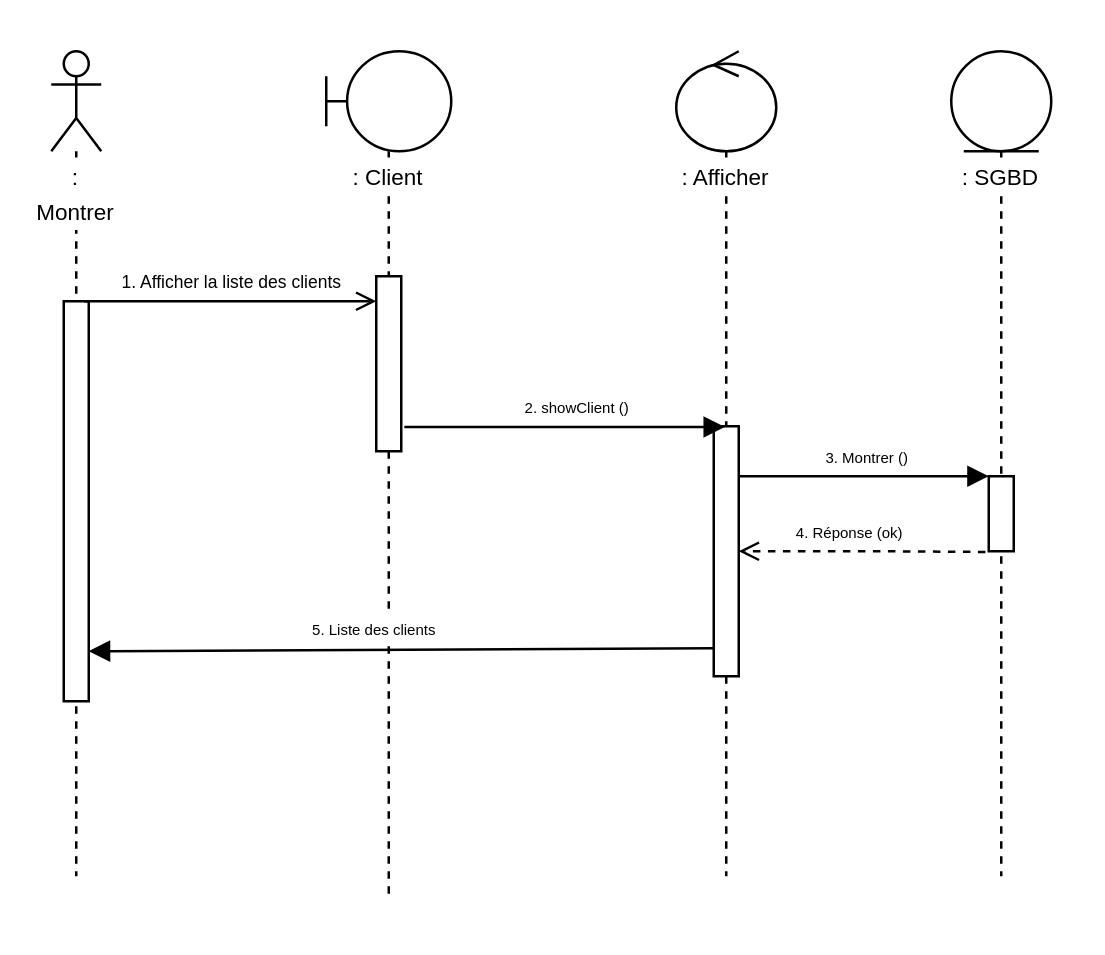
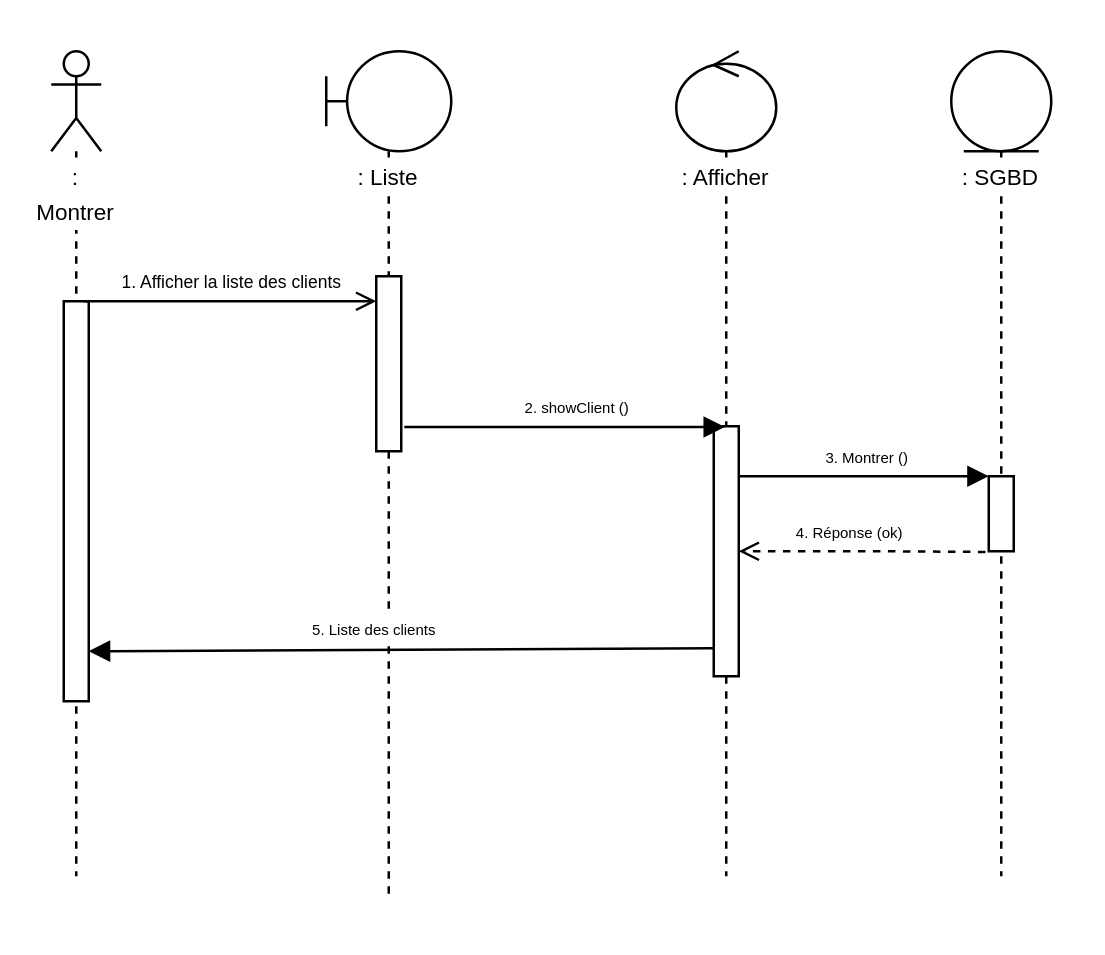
node ": Client": label ": Client" -> ": Liste"
